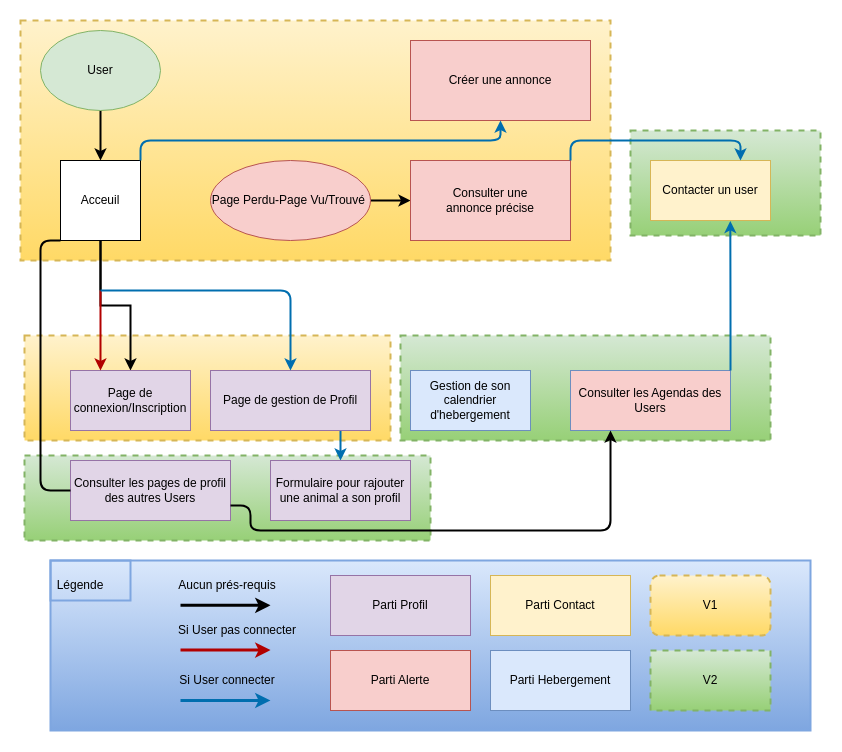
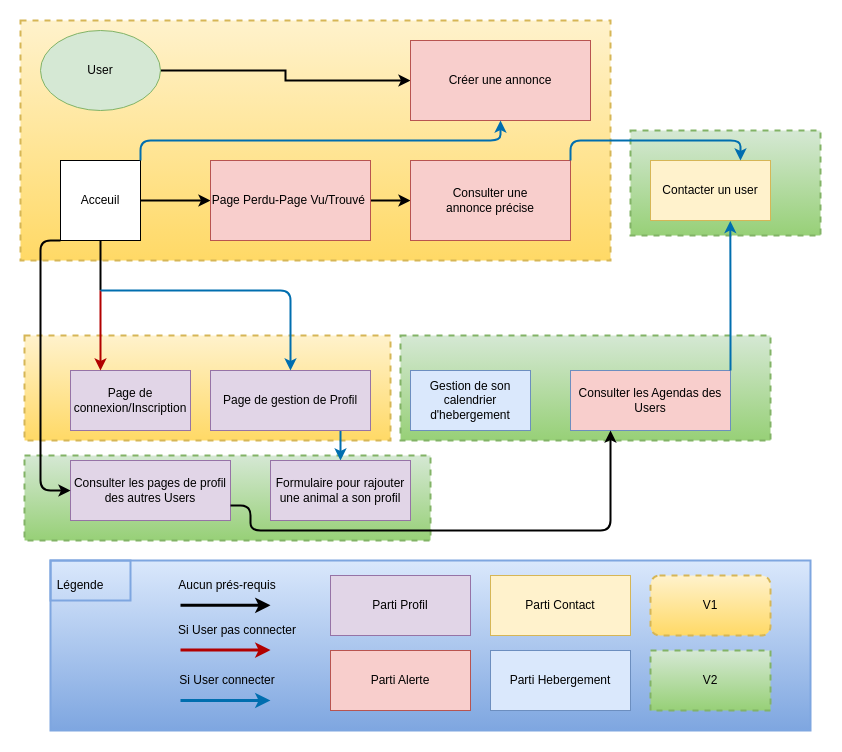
edge "User" -> "Acceuil": now "User" -> "Créer une annonce"
node "Page Perdu-Page Vu/Trouvé": shape ellipse -> rectangle
edge "Acceuil" -> "Page de connexion/Inscription": now "Acceuil" -> "Page Perdu-Page Vu/Trouvé"
edge "Acceuil" -- "Consulter les pages de profil des autres Users": arrowhead none -> classic
